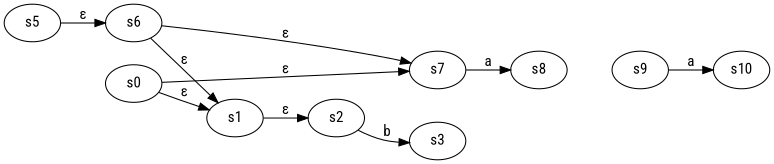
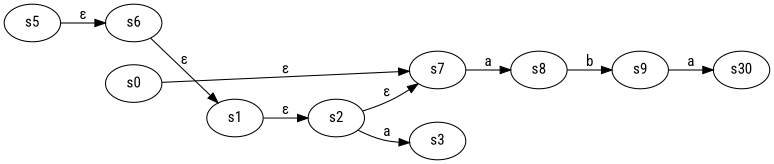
edge "s6" -> "s7": now "s2" -> "s7"
edge "s8" -> "s9": added, label "b"
node "s10": label "s10" -> "s30"
edge "s0" -> "s1": removed, label "ε"
edge "s2" -> "s3": label "b" -> "a"
